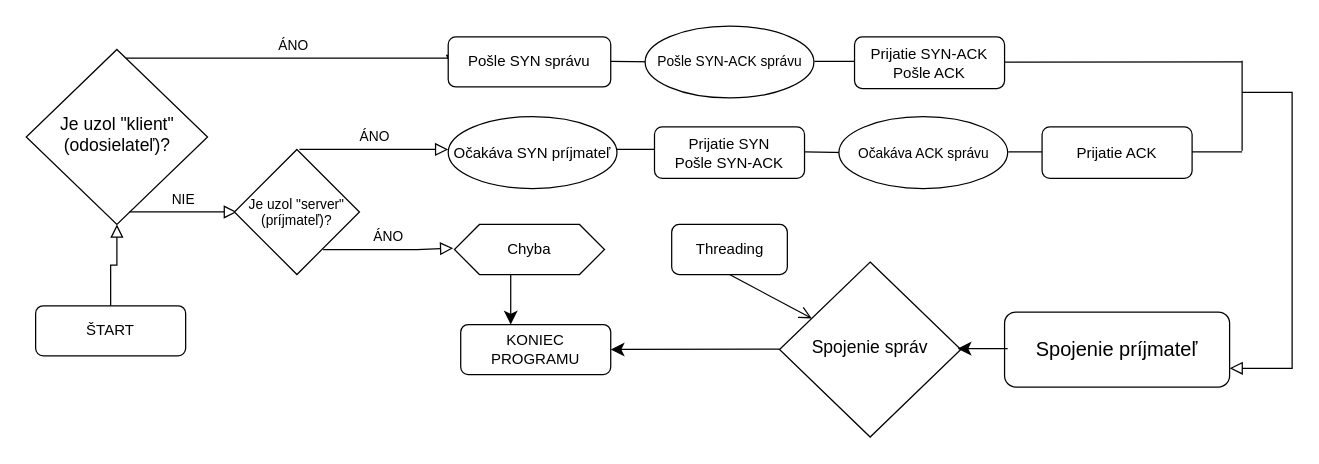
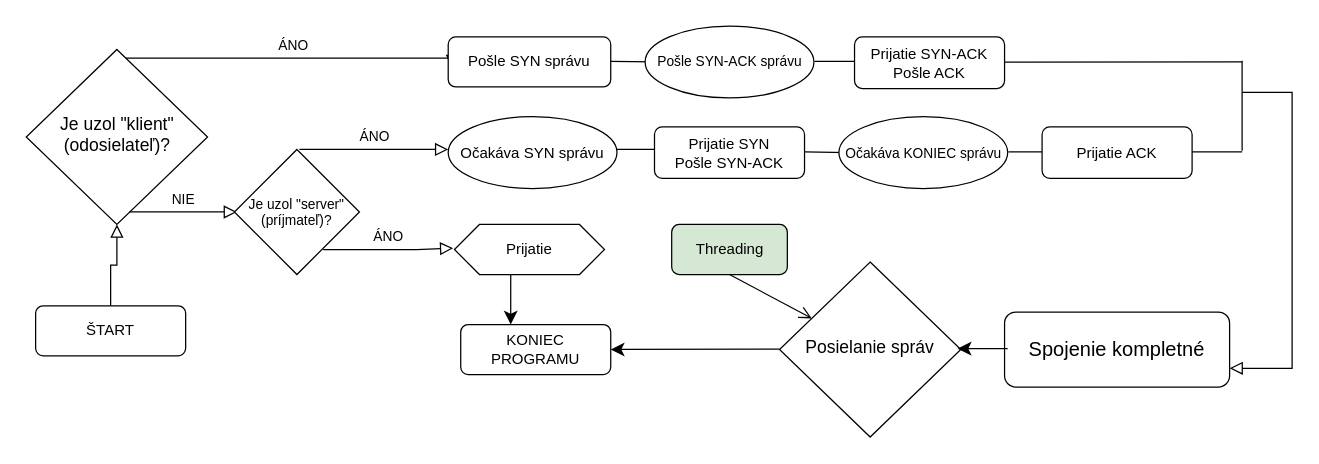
node "Očakáva SYN príjmateľ": label "Očakáva SYN príjmateľ" -> "Očakáva SYN správu"
node "Očakáva ACK správu": label "Očakáva ACK správu" -> "Očakáva KONIEC správu"
node "Chyba": label "Chyba" -> "Prijatie"
node "Threading": fillcolor #ffffff -> #d5e8d4
node "Spojenie správ": label "Spojenie správ" -> "Posielanie správ"
node "Spojenie príjmateľ": label "Spojenie príjmateľ" -> "Spojenie kompletné"
